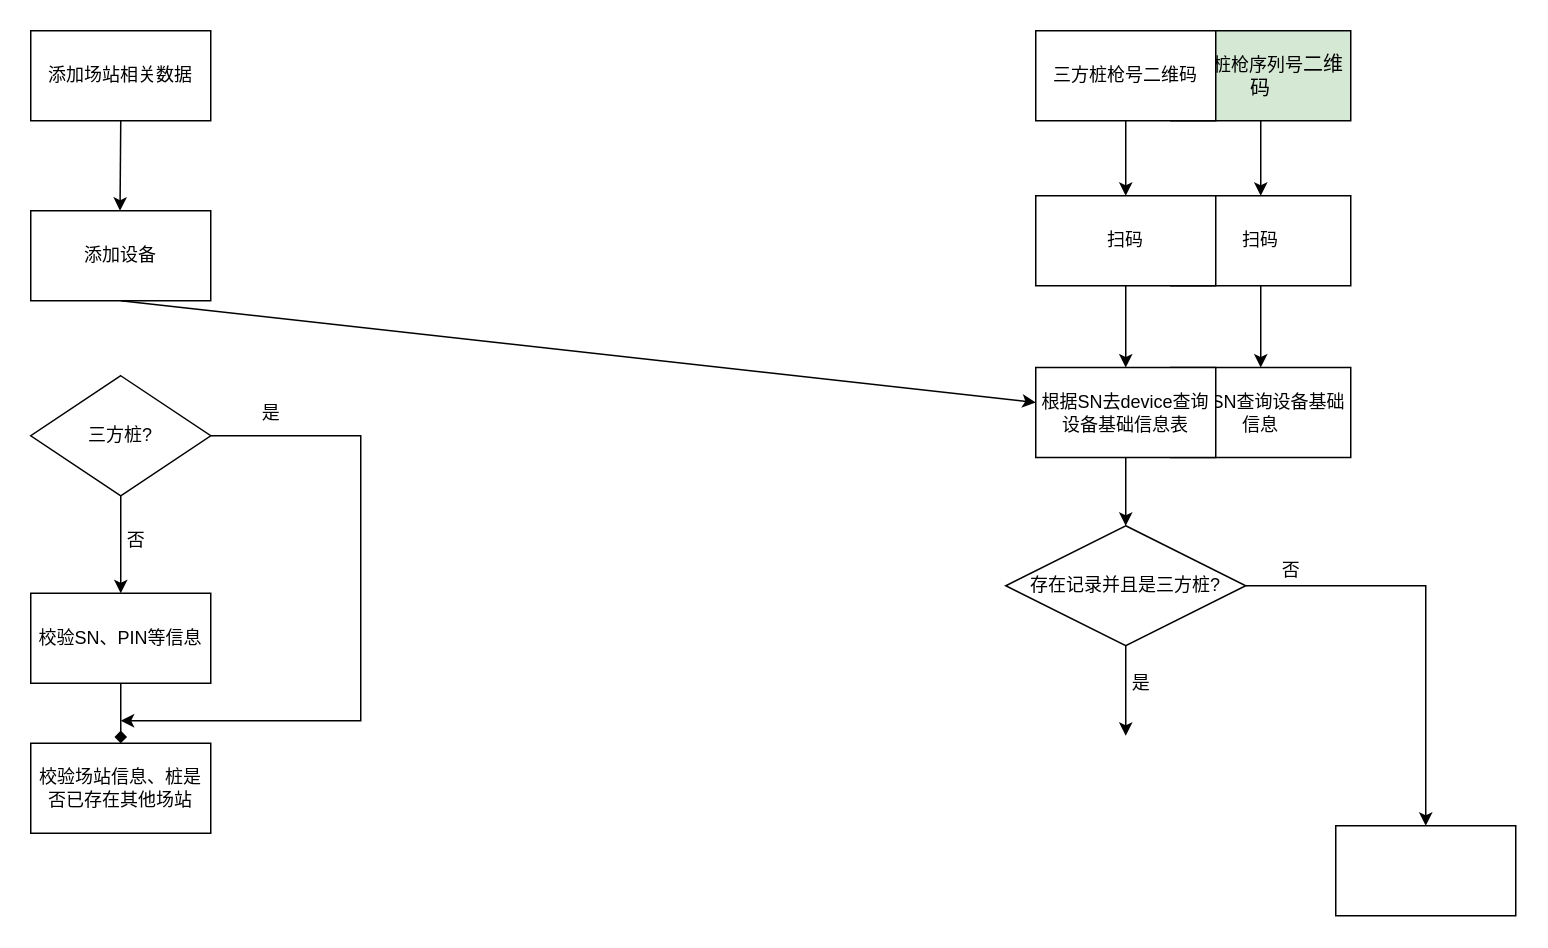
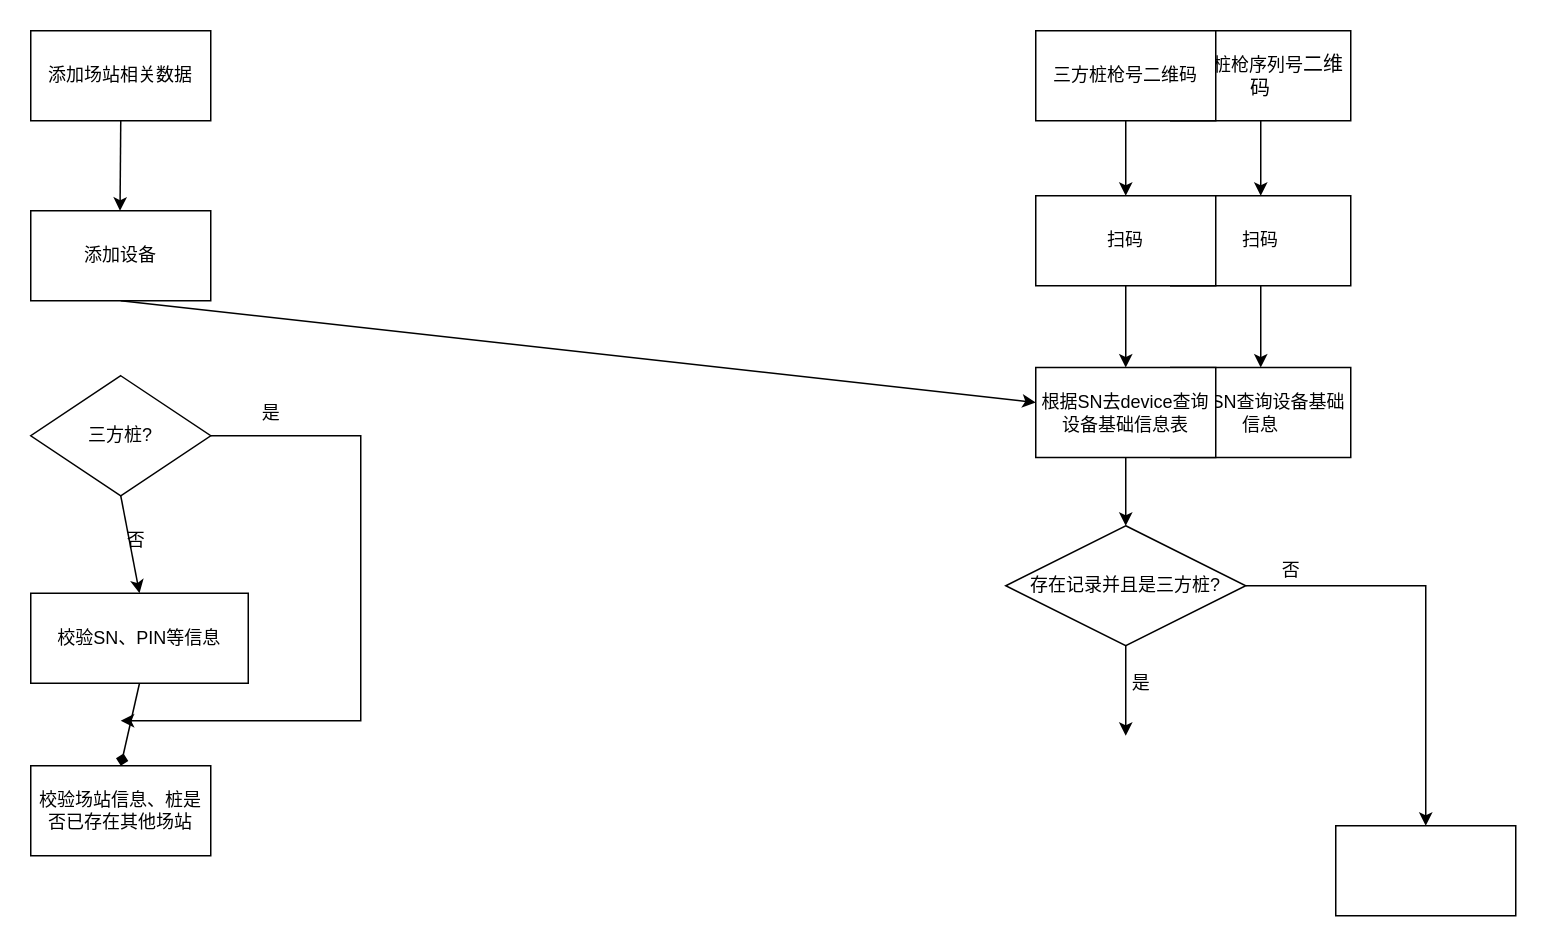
node "三方桩枪序列号二维码": fillcolor #d5e8d4 -> #ffffff
node "校验SN、PIN等信息": size 180x90 -> 218x90
node "校验场站信息、桩是否已存在其他场站": moved (121, 788) -> (121, 811)
